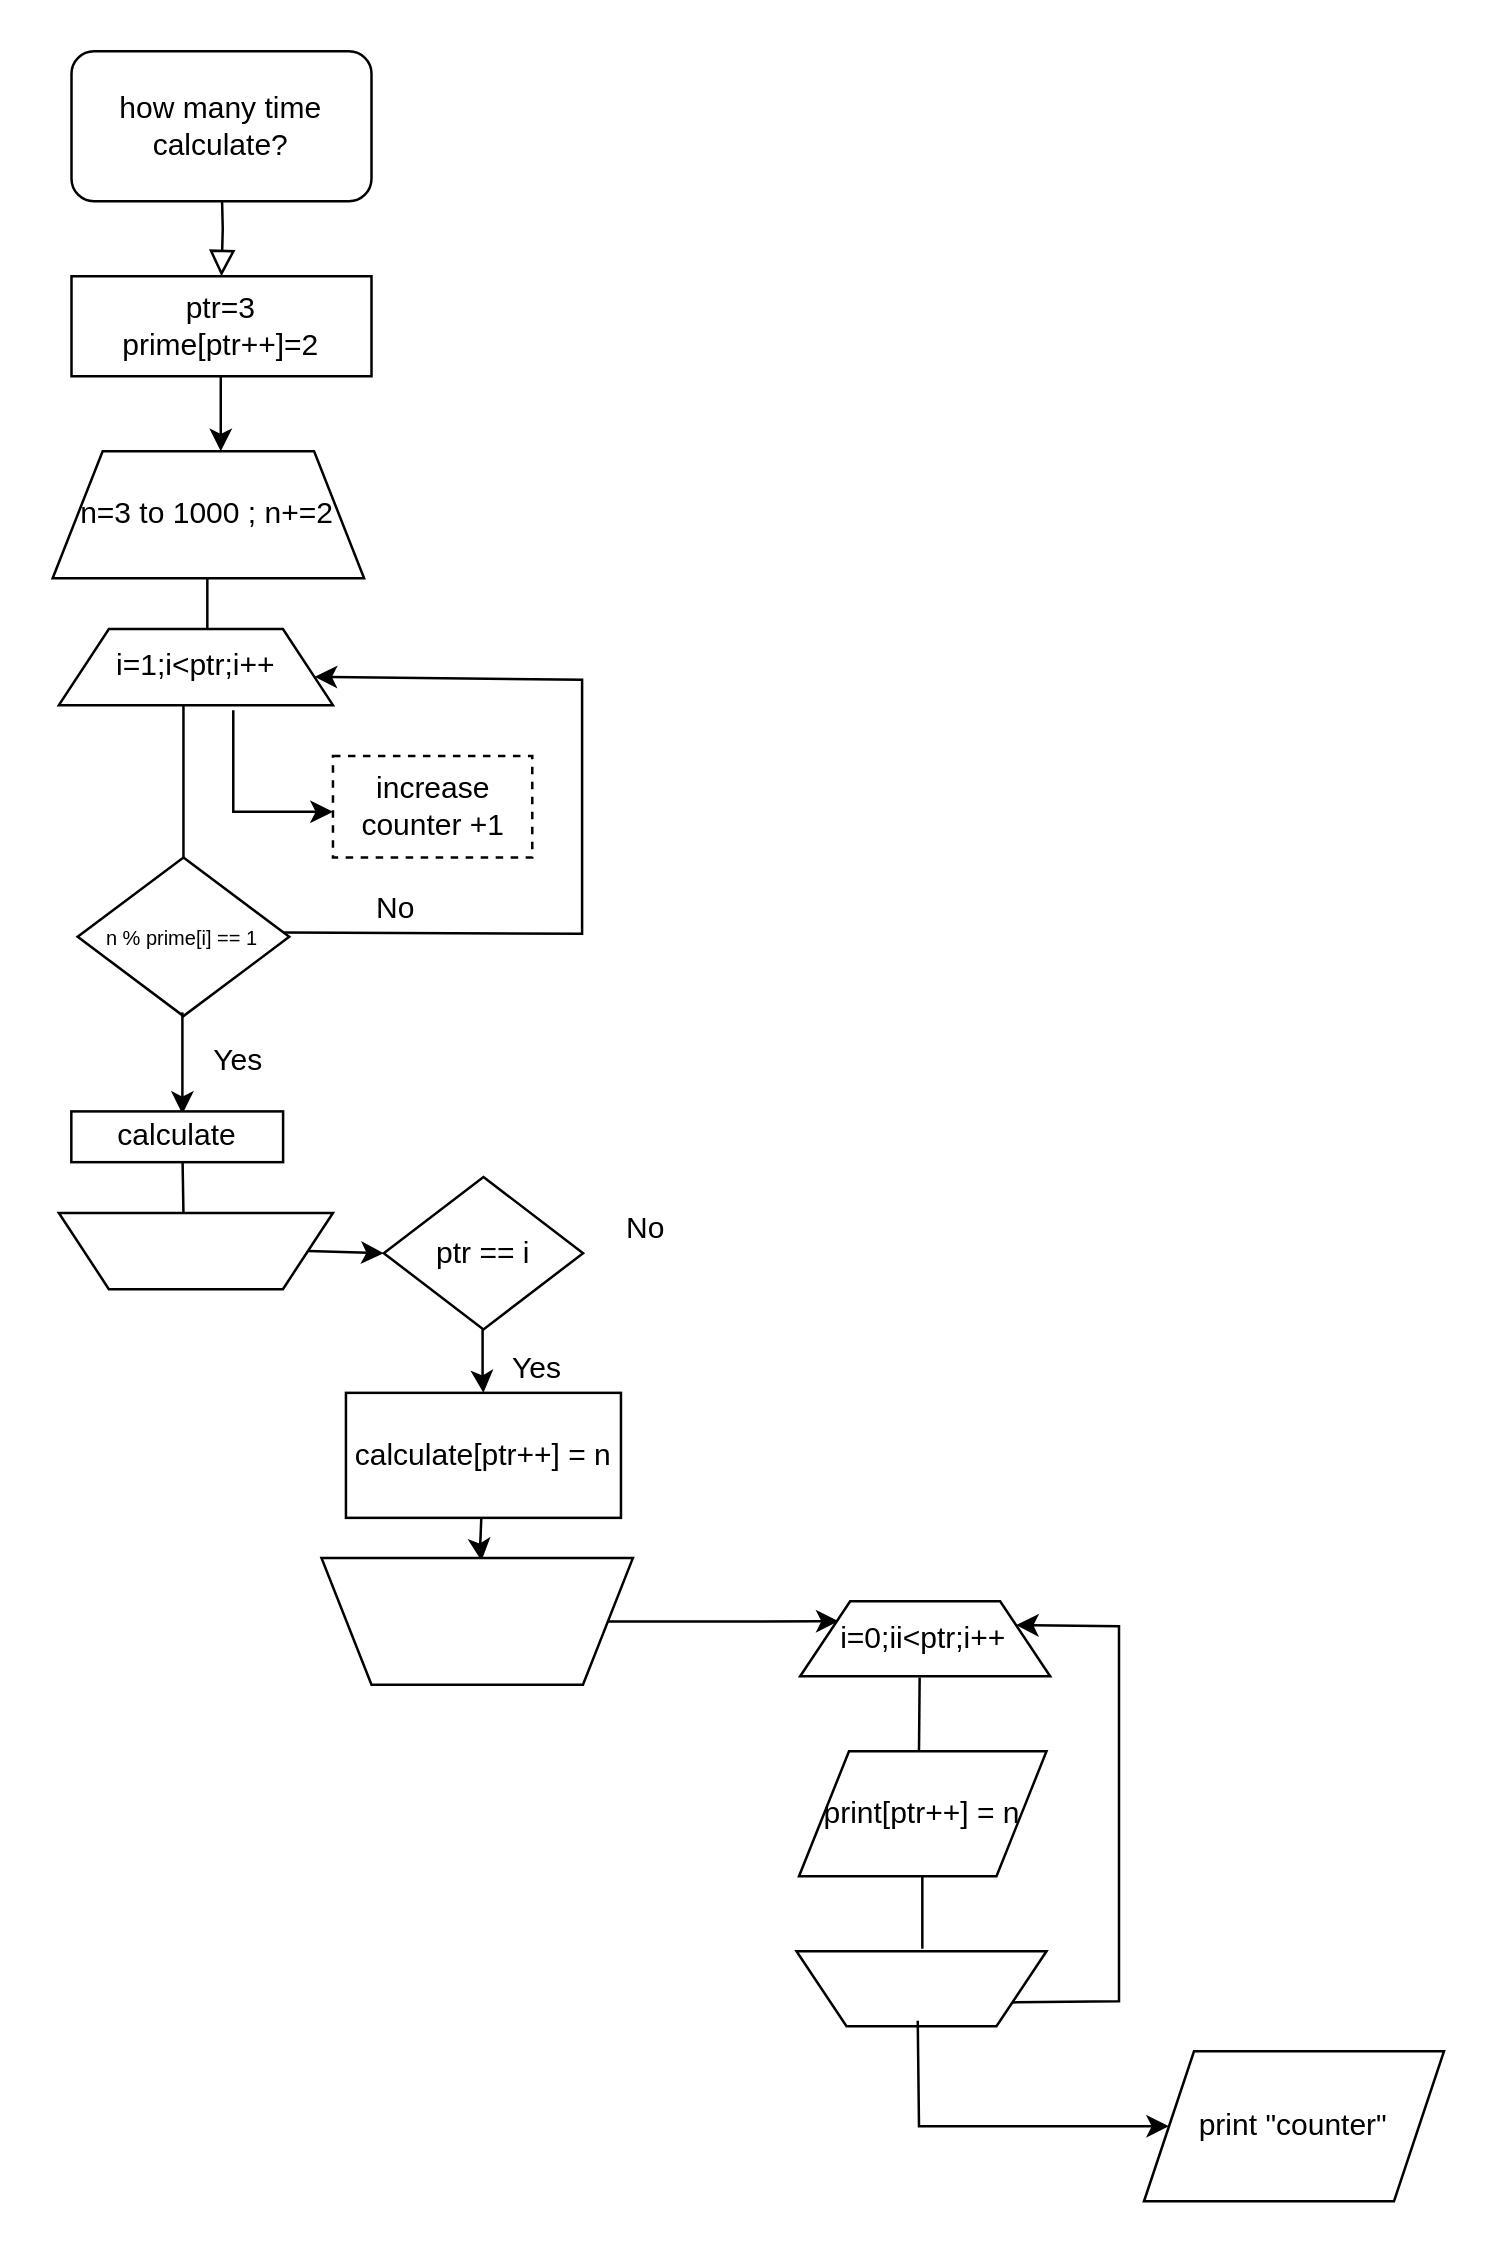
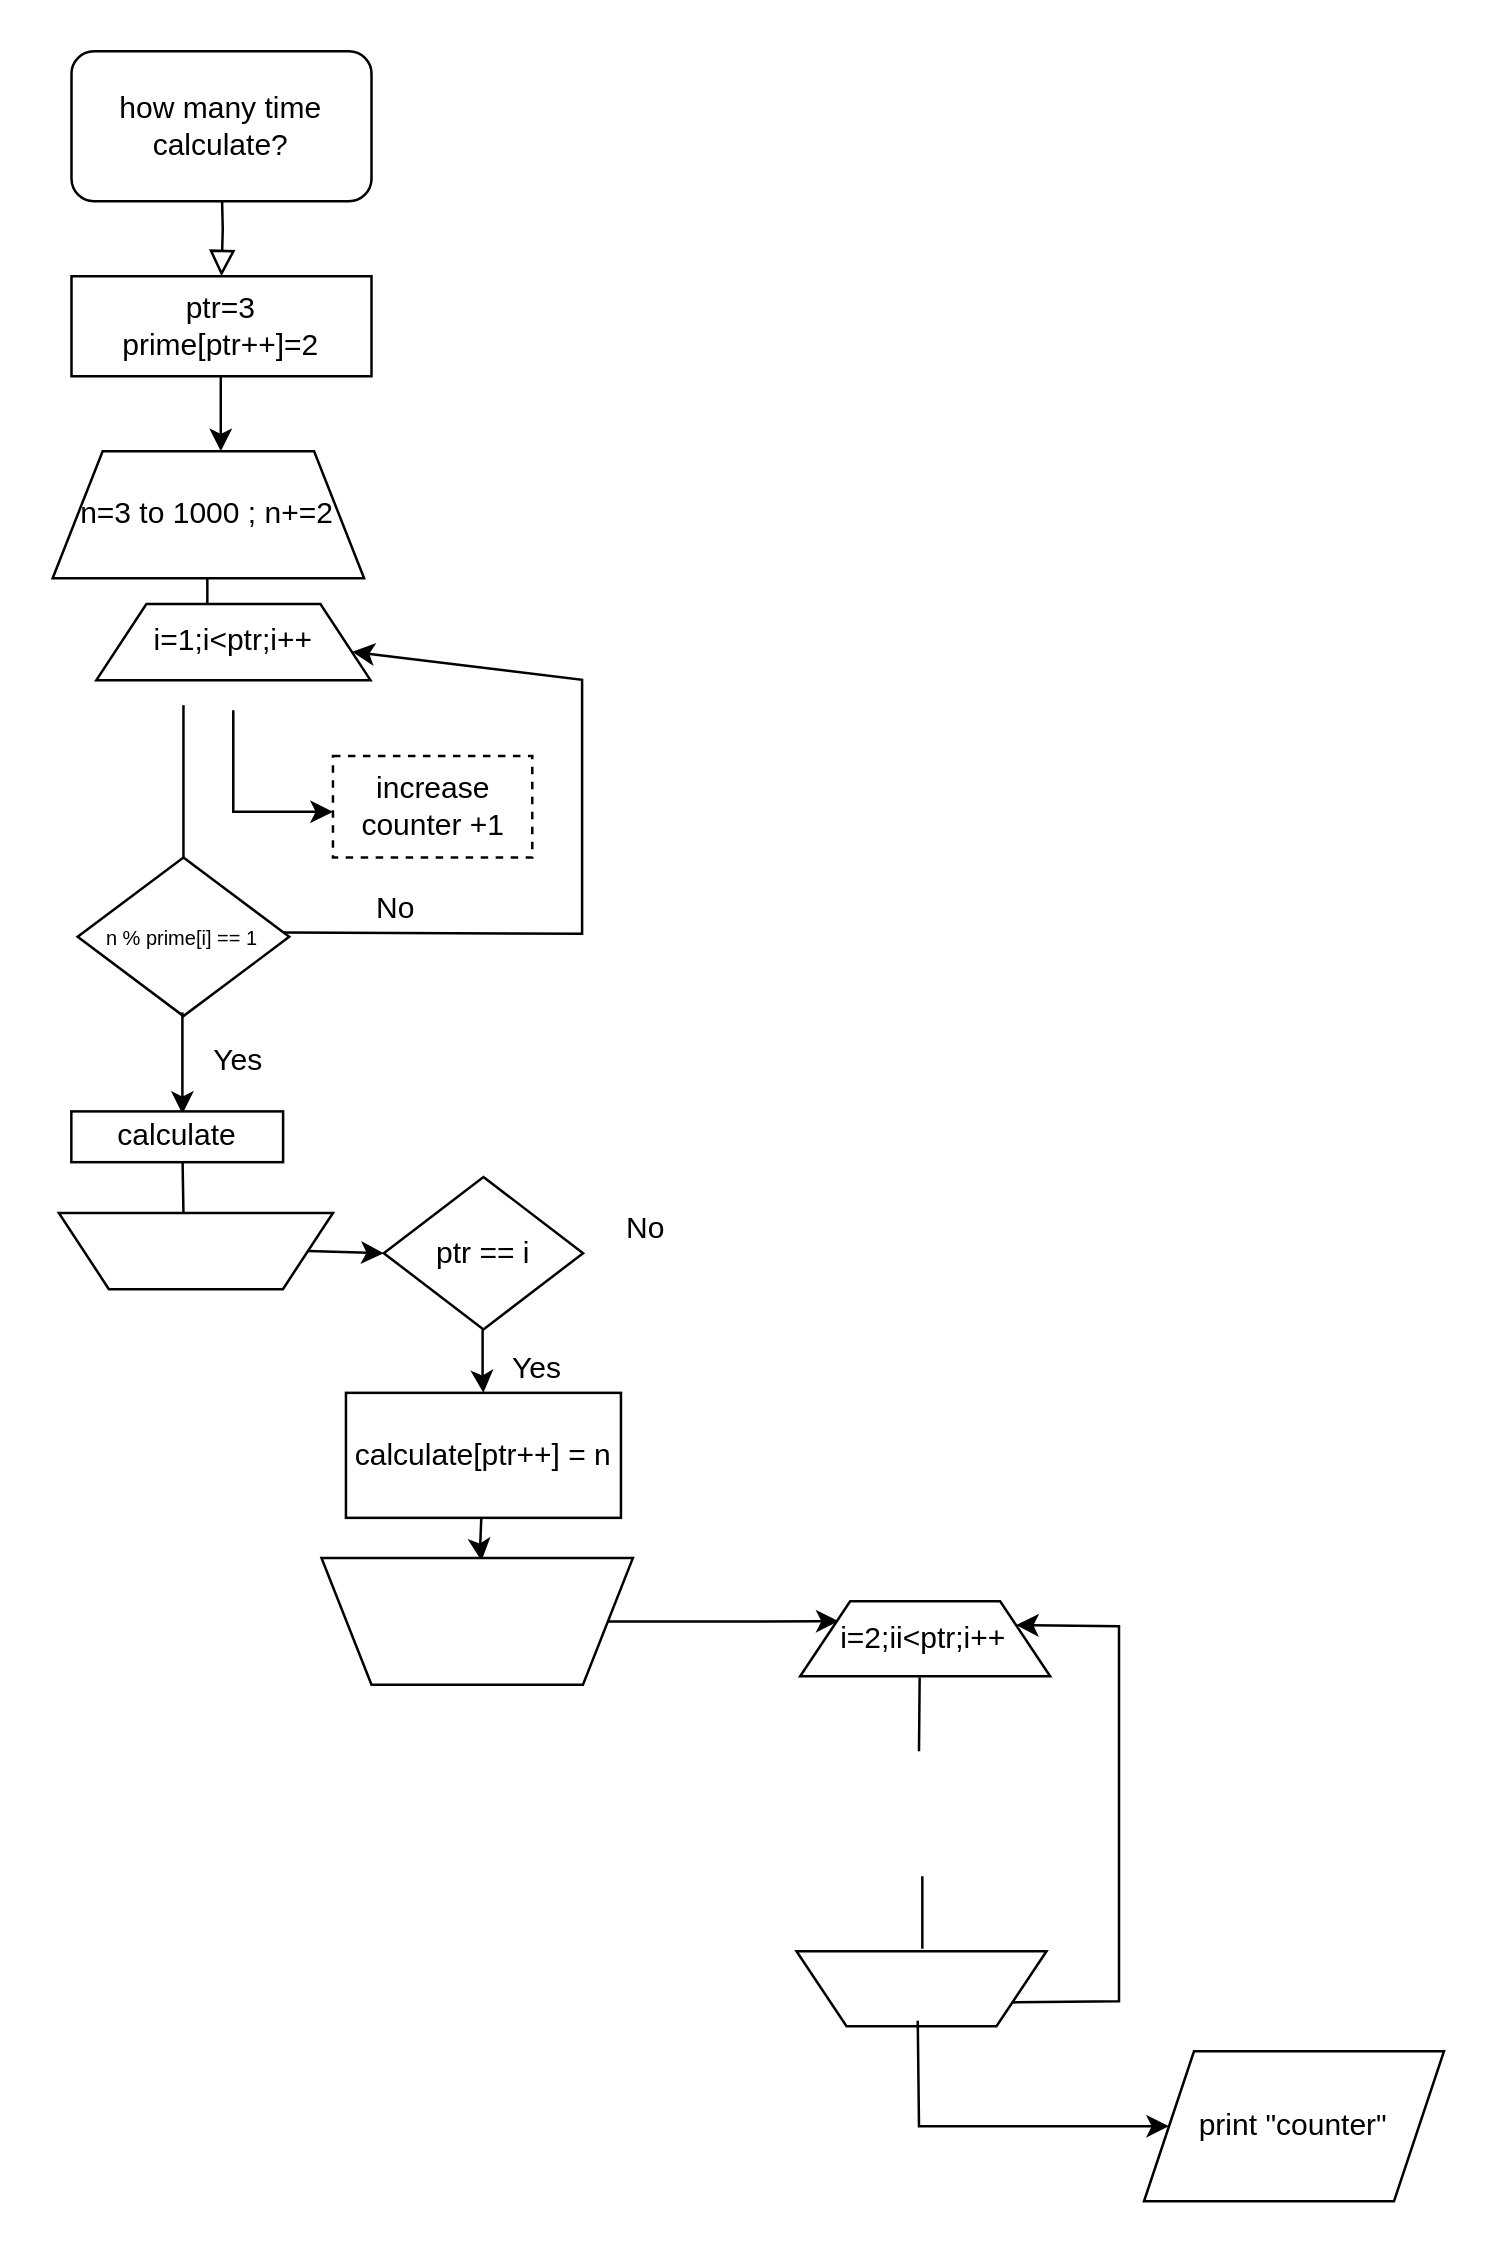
node "i=1;i<ptr;i++": moved (196, 667) -> (233, 642)
node "i=0;ii<ptr;i++": label "i=0;ii<ptr;i++" -> "i=2;ii<ptr;i++"
node "print[ptr++] = n": removed
